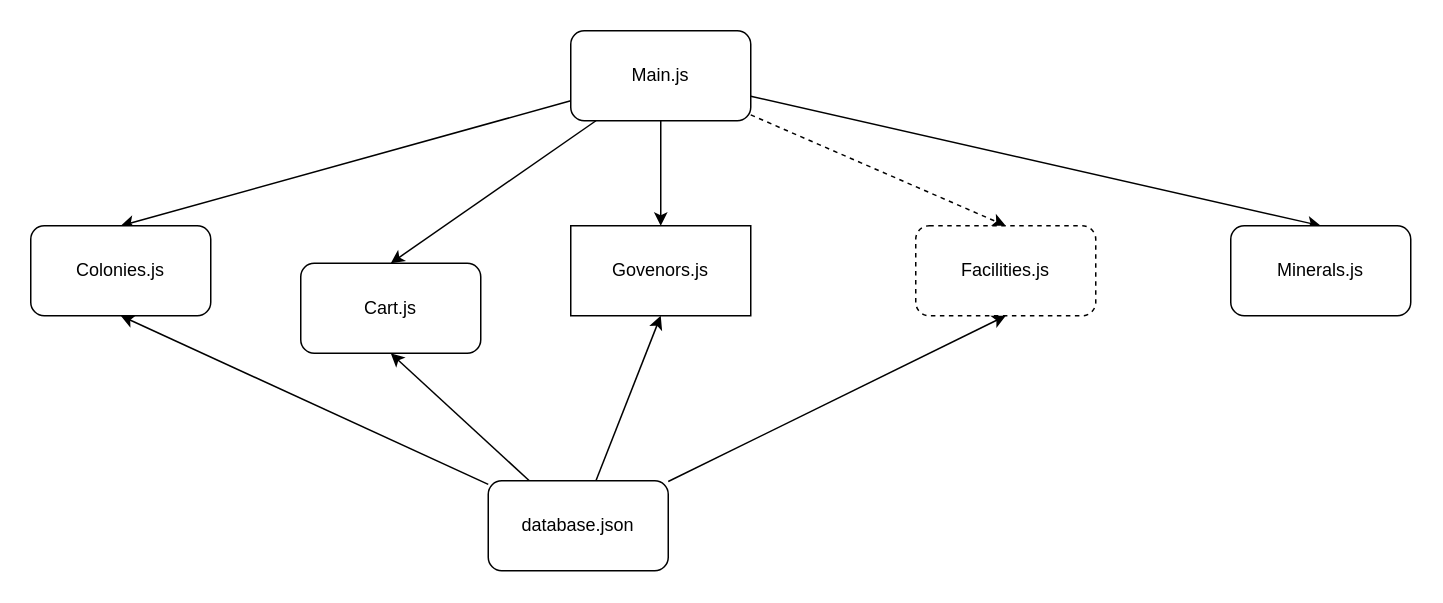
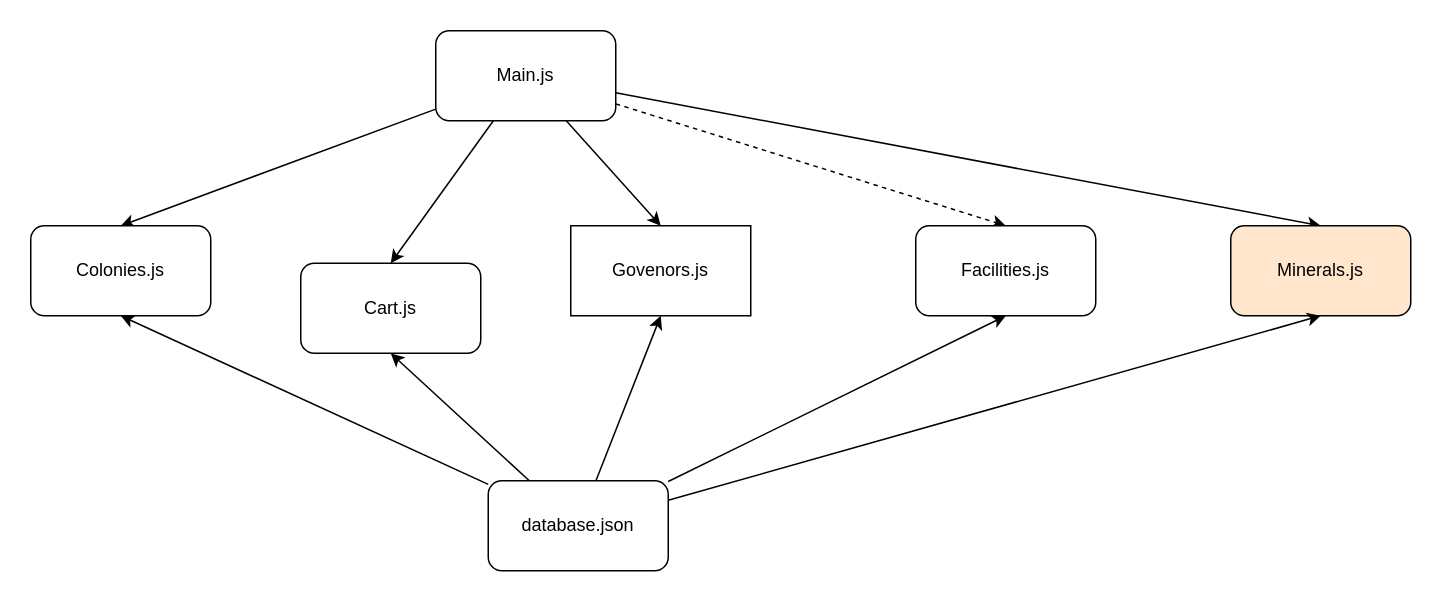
node "Main.js": moved (661, 76) -> (526, 76)
node "Facilities.js": style dashed -> solid
node "Minerals.js": fillcolor #ffffff -> #ffe6cc
edge "database.json" -> "Minerals.js": added
